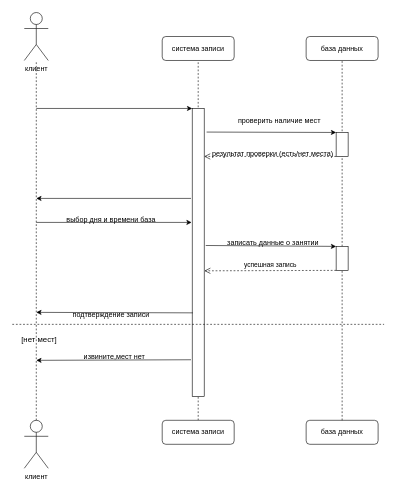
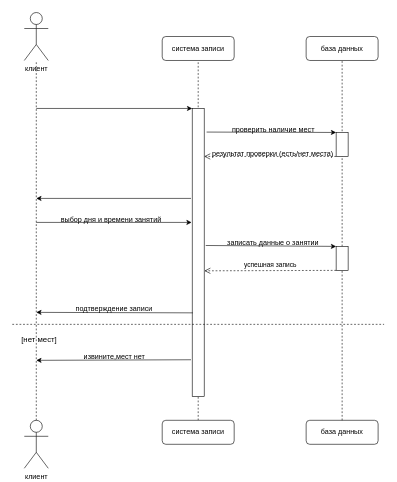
node "проверить наличие мест": moved (279, 120) -> (273, 129)
node "выбор дня и времени база": label "выбор дня и времени база" -> "выбор дня и времени занятий"
node "подтверждение записи": moved (111, 315) -> (114, 309)
